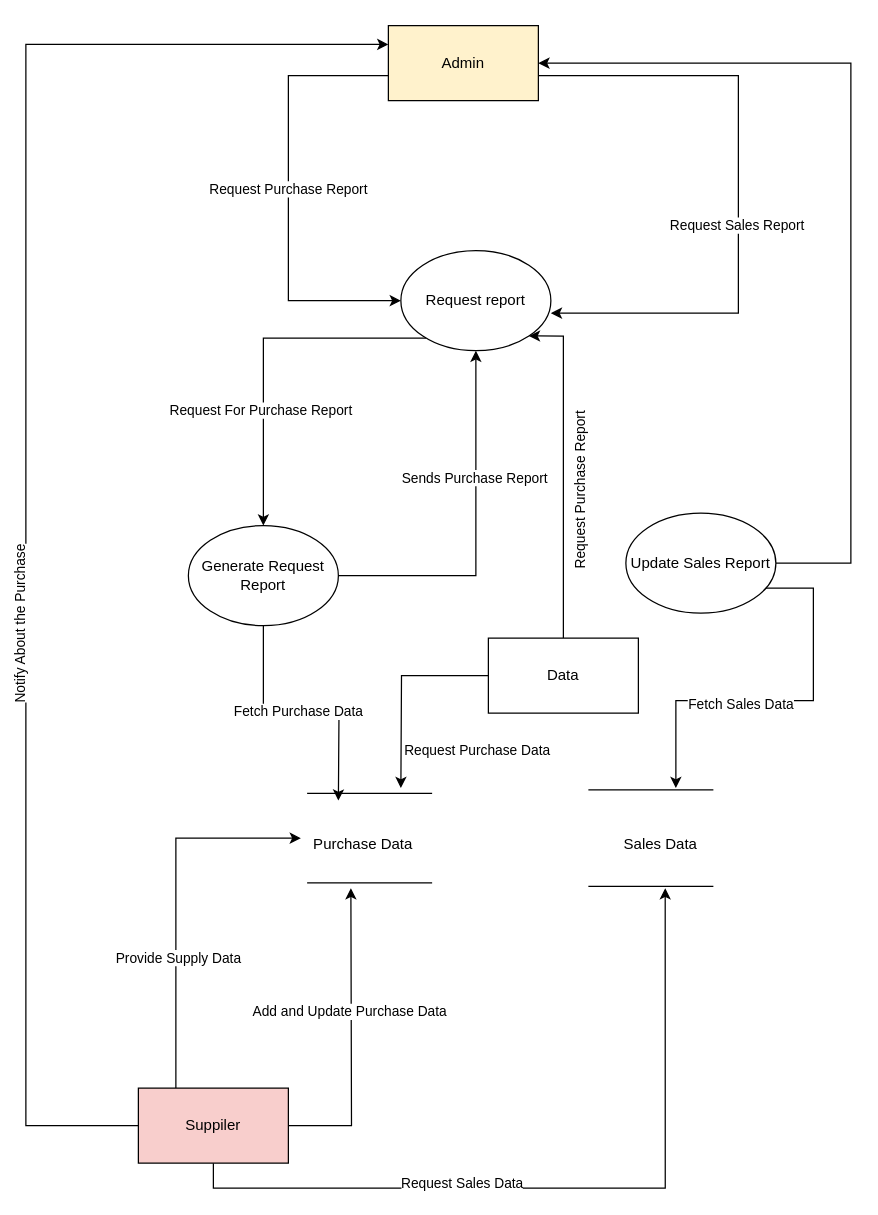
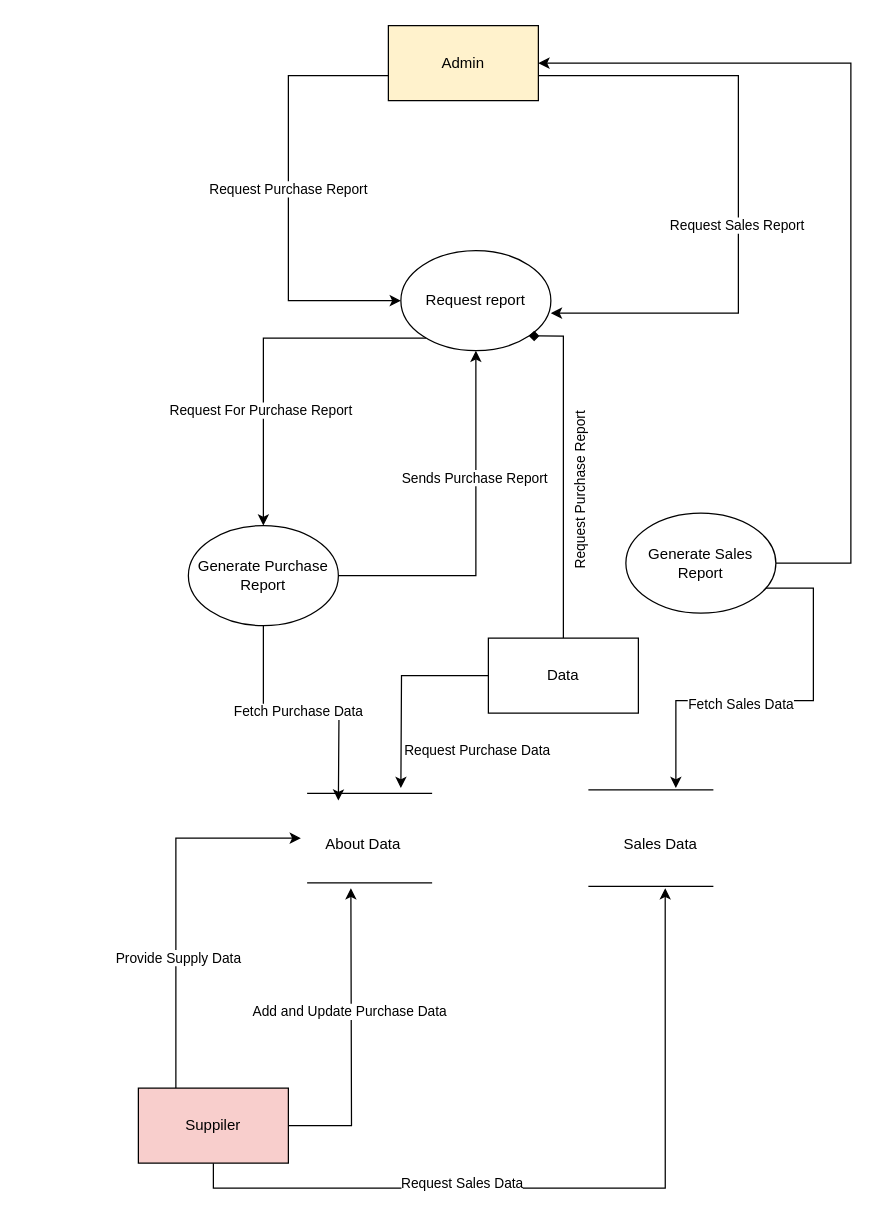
edge "Data" -> "Request report": arrowhead classic -> diamond
edge "Suppiler" -> "Admin": removed, label "Notify About the Purchase"
node "Update Sales Report": label "Update Sales Report" -> "Generate Sales Report"
node "Generate Request Report": label "Generate Request Report" -> "Generate Purchase Report"
node "Purchase Data": label "Purchase Data" -> "About Data"
